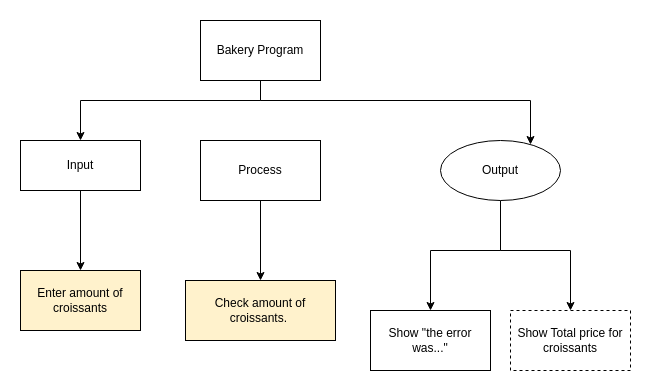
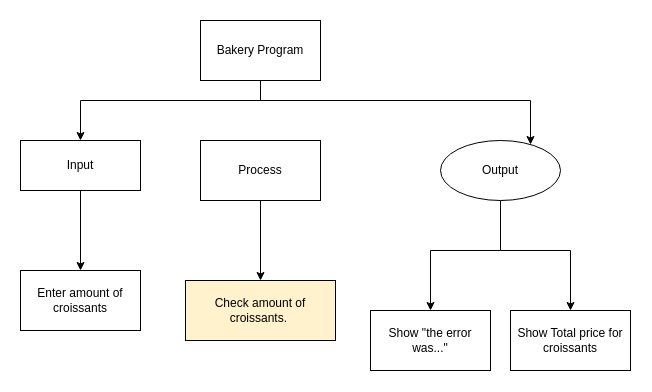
node "Enter amount of croissants": fillcolor #fff2cc -> #ffffff
node "Show Total price for croissants": style dashed -> solid
